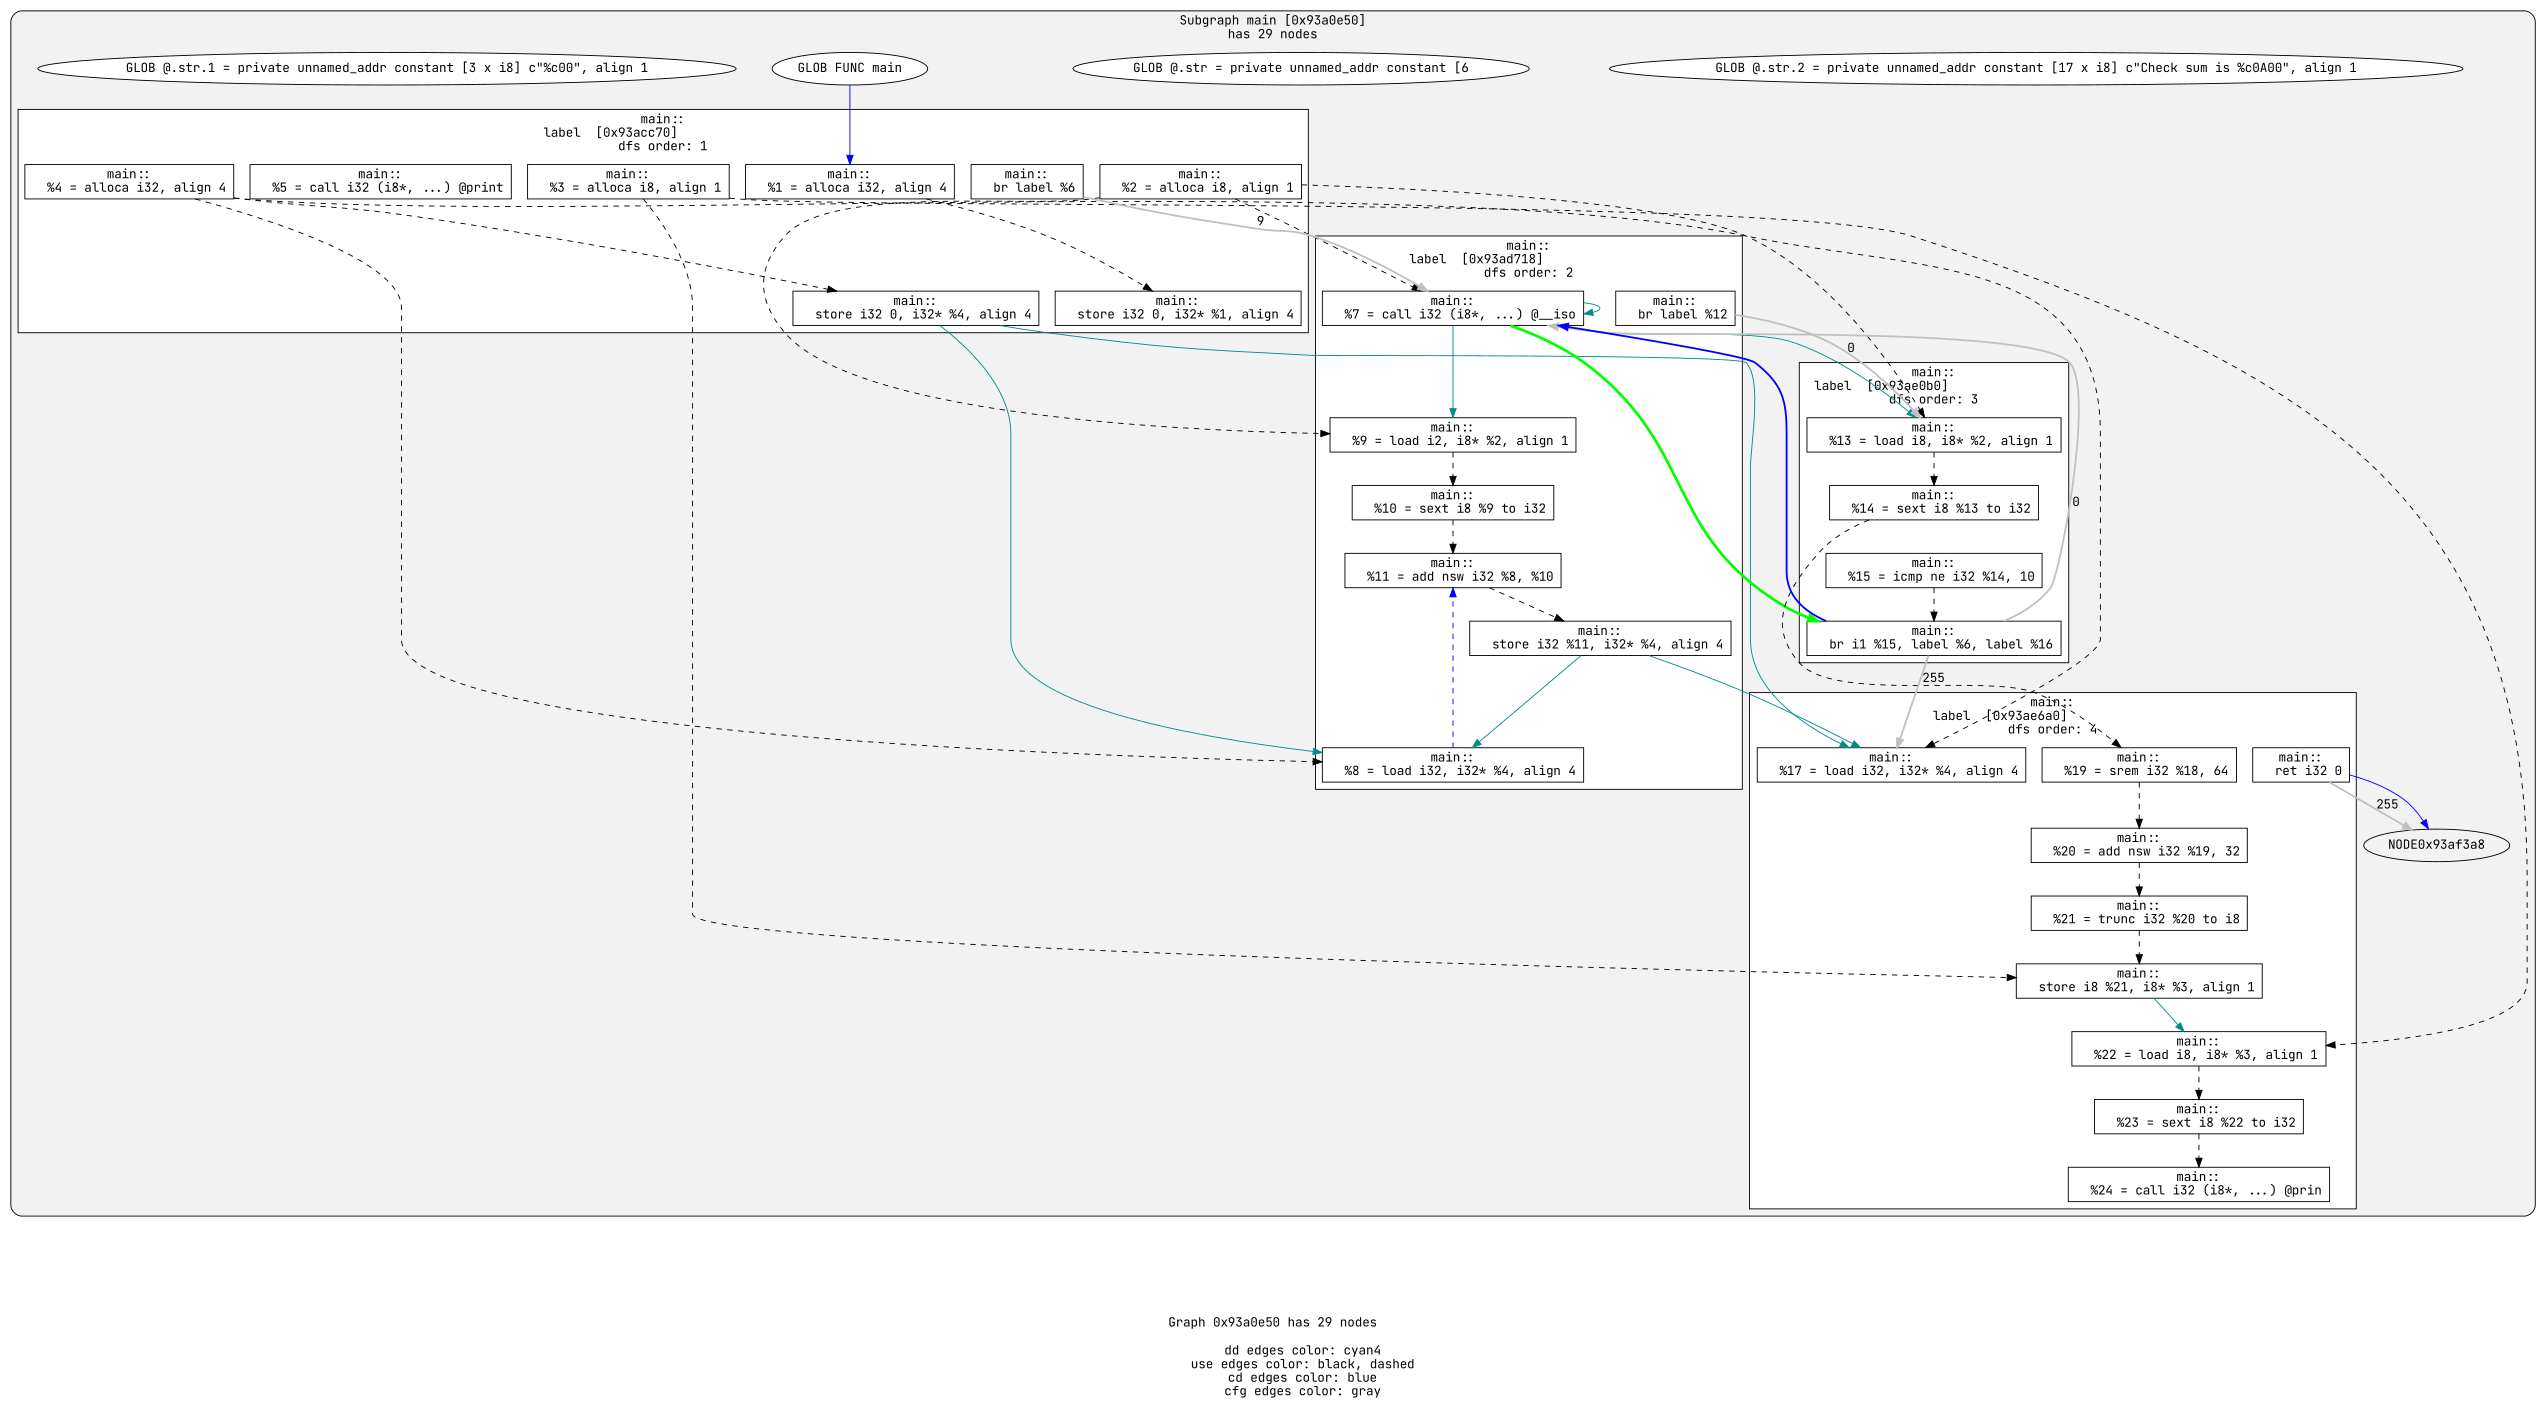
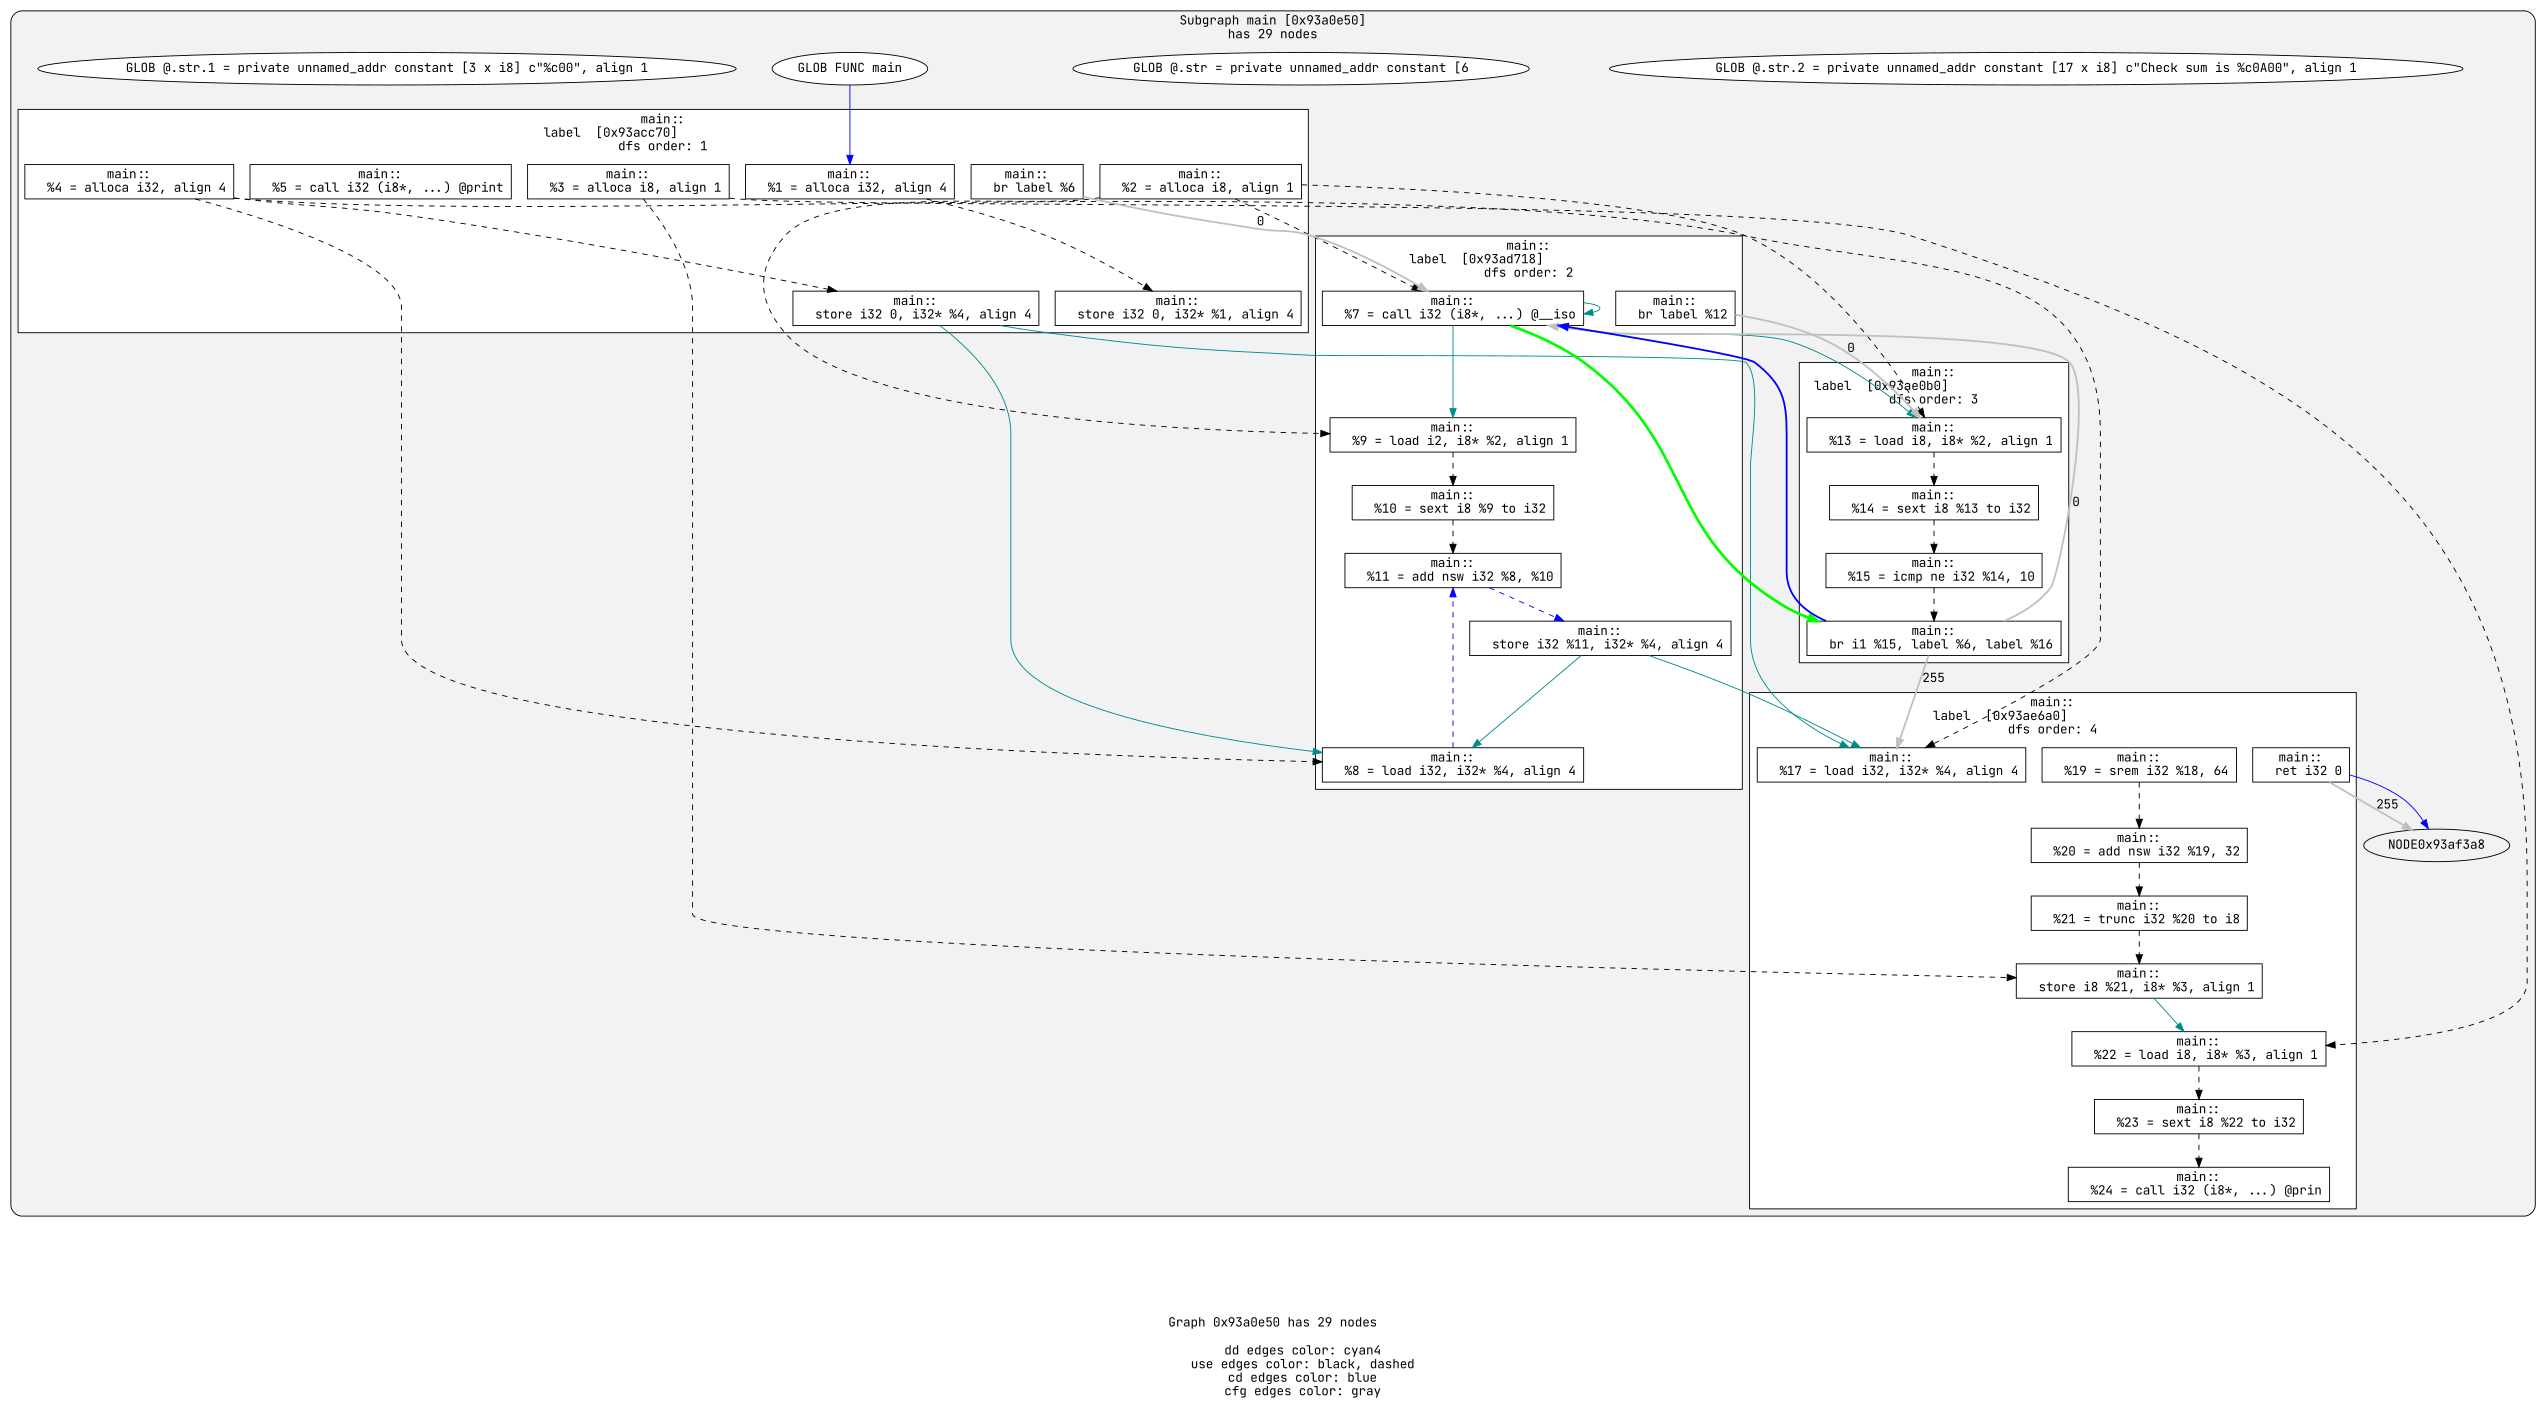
edge "main:: br label %6" -> "main:: %7 = call i32 (i8*, ...) @__iso": label "9" -> "0"
edge "main:: %11 = add nsw i32 %8, %10" -> "main:: store i32 %11, i32* %4, align 4": color black -> blue
edge "main:: %14 = sext i8 %13 to i32" -> "main:: %19 = srem i32 %18, 64": now "main:: %14 = sext i8 %13 to i32" -> "main:: %15 = icmp ne i32 %14, 10"
